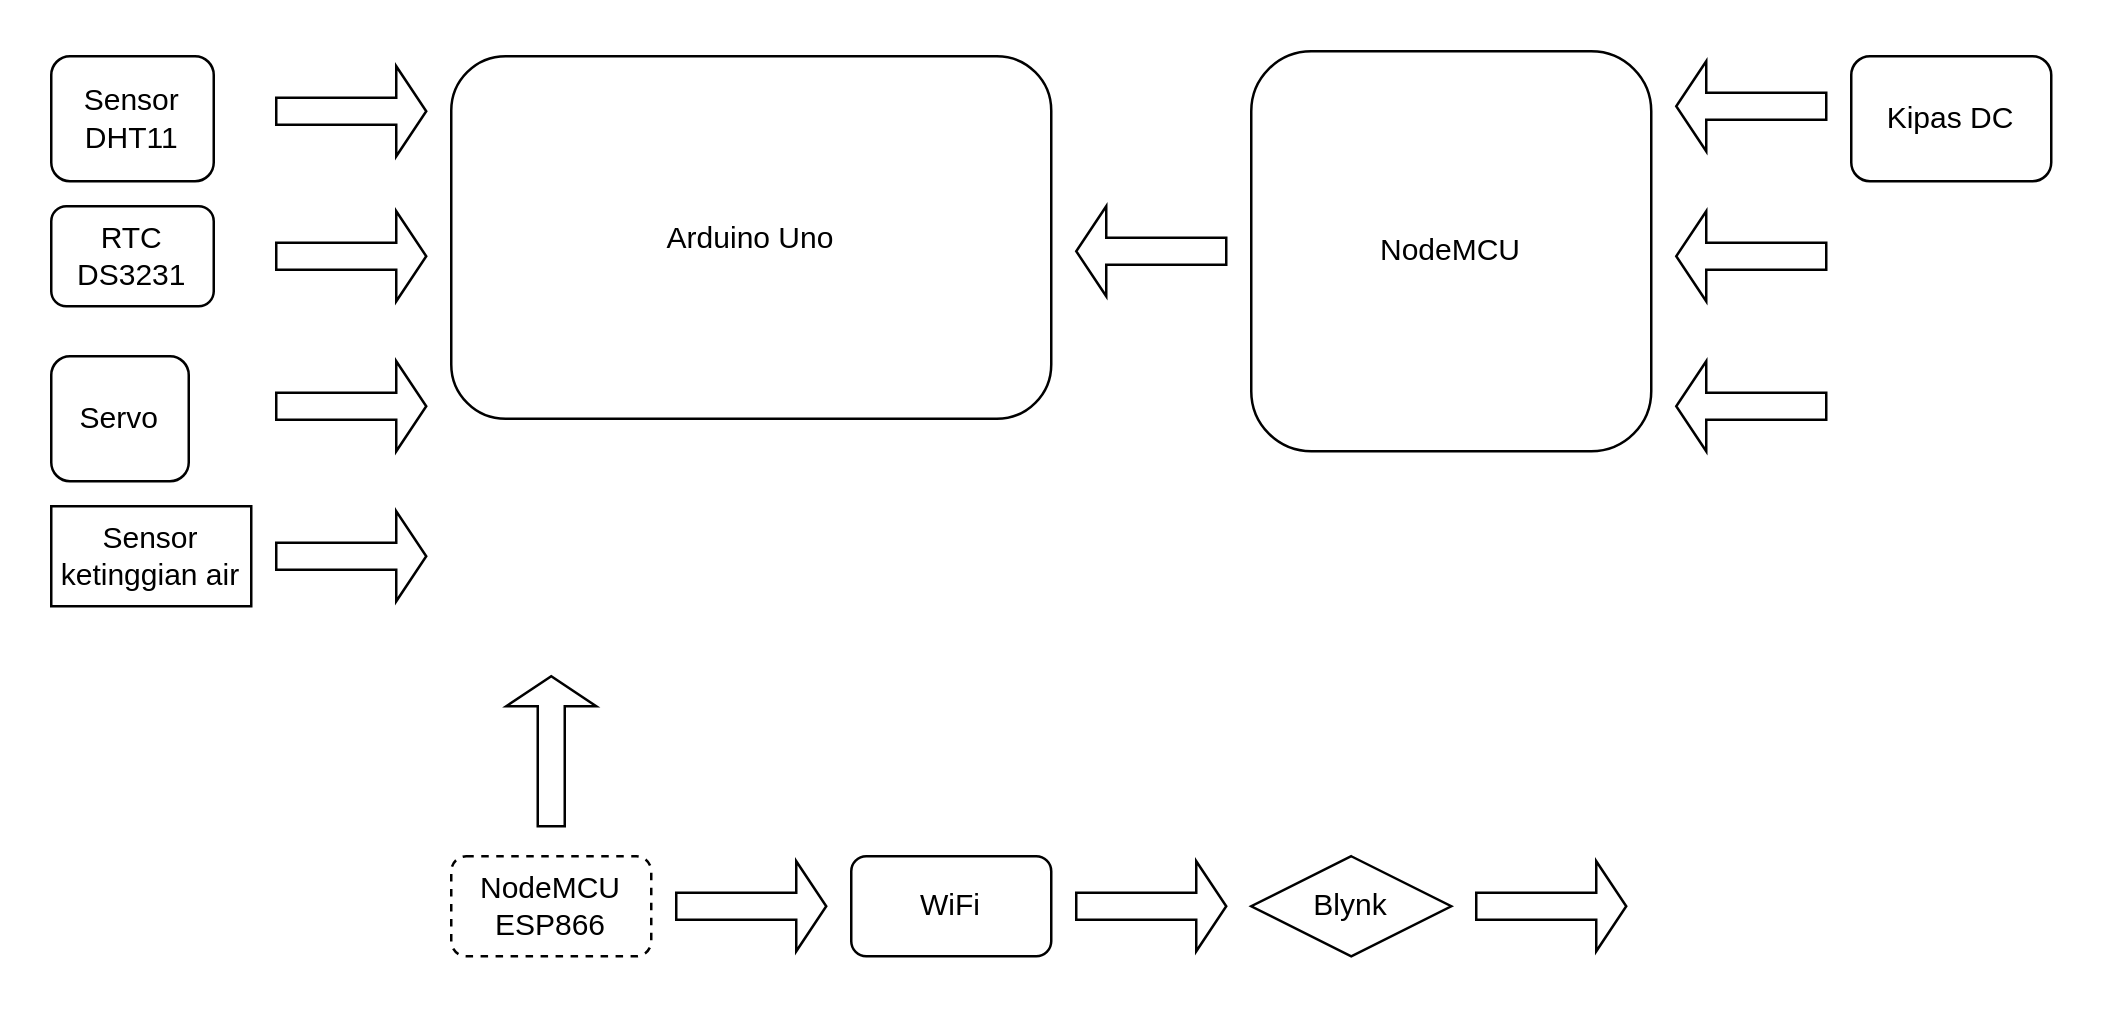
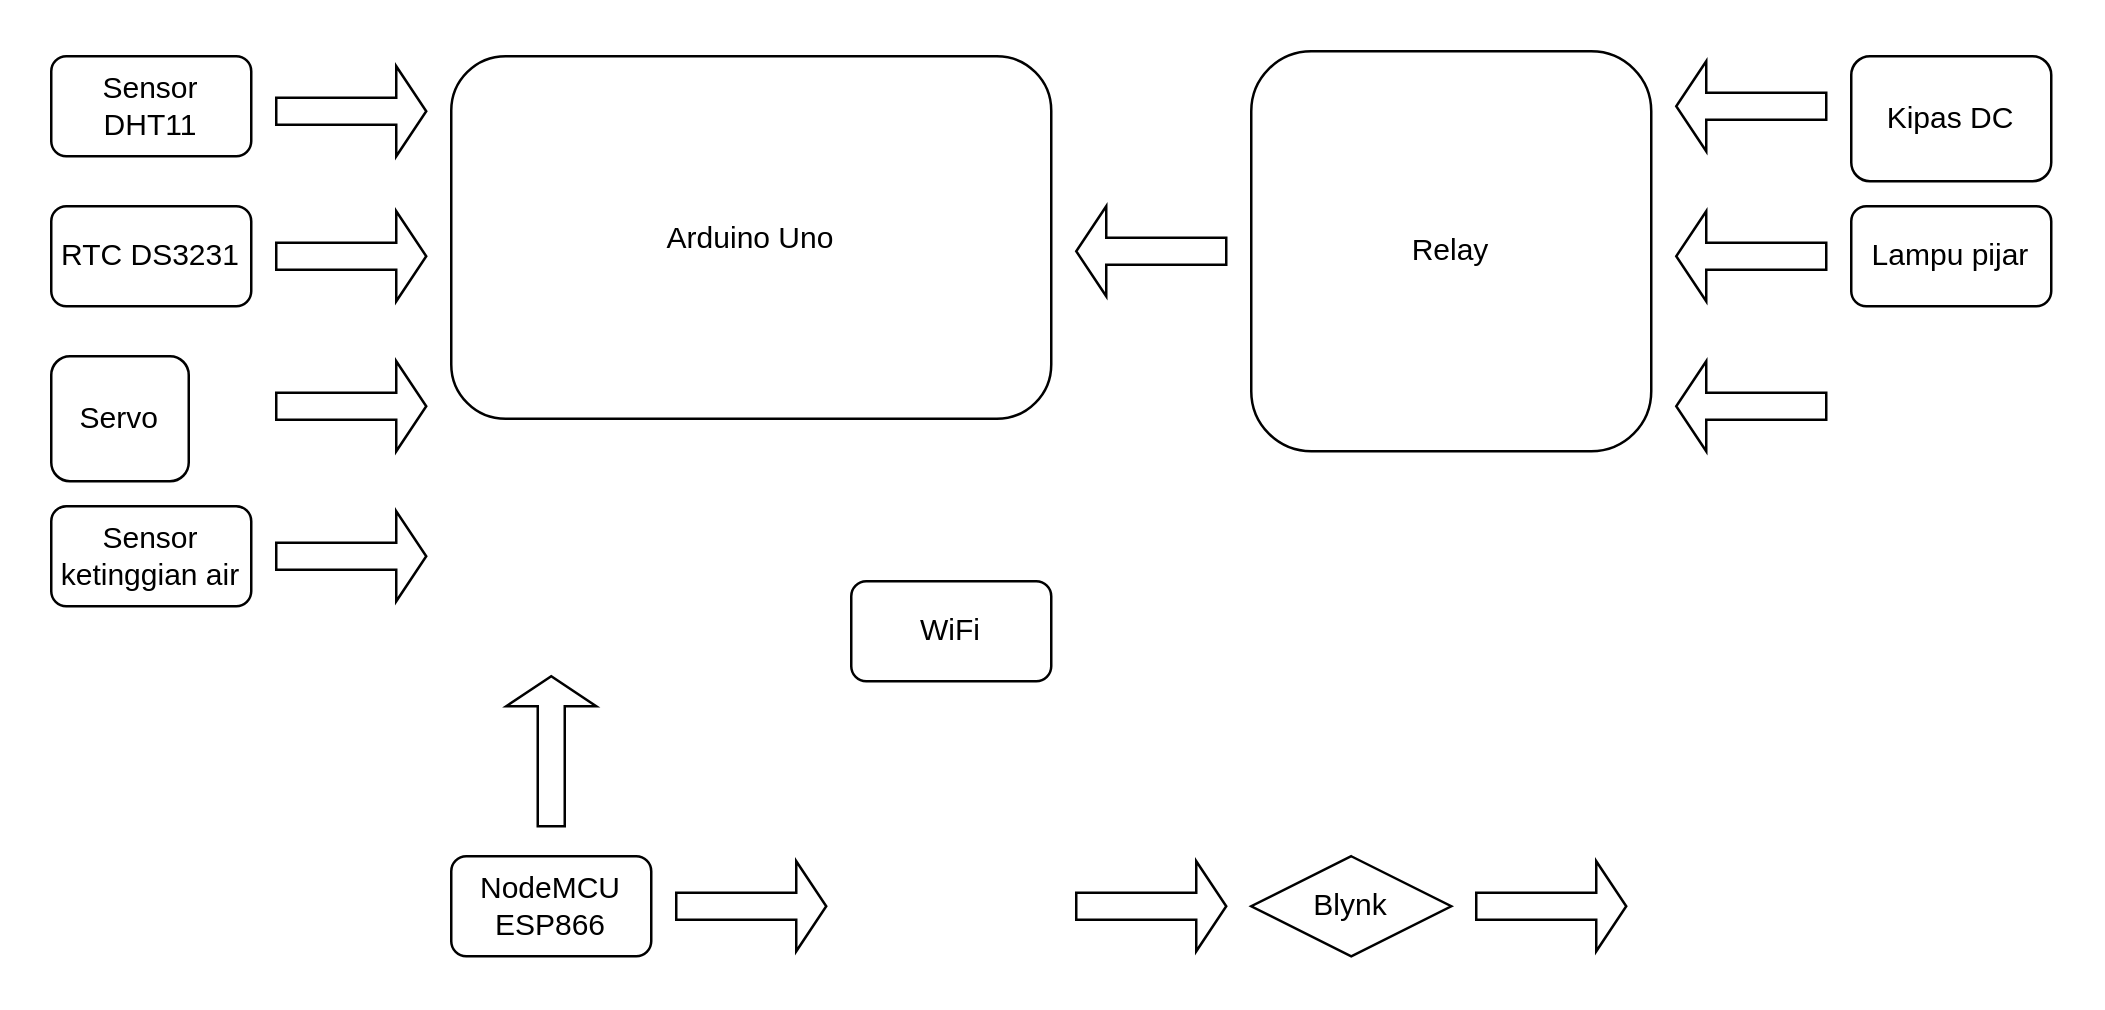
node "Sensor DHT11": size 163x125 -> 200x100
node "NodeMCU": label "NodeMCU" -> "Relay"
node "RTC DS3231": size 163x100 -> 200x100
node "Lampu pijar": added
node "Sensor ketinggian air": shape rectangle -> rounded rectangle
node "NodeMCU ESP866": style dashed -> solid
node "WiFi": moved (951, 906) -> (951, 631)
